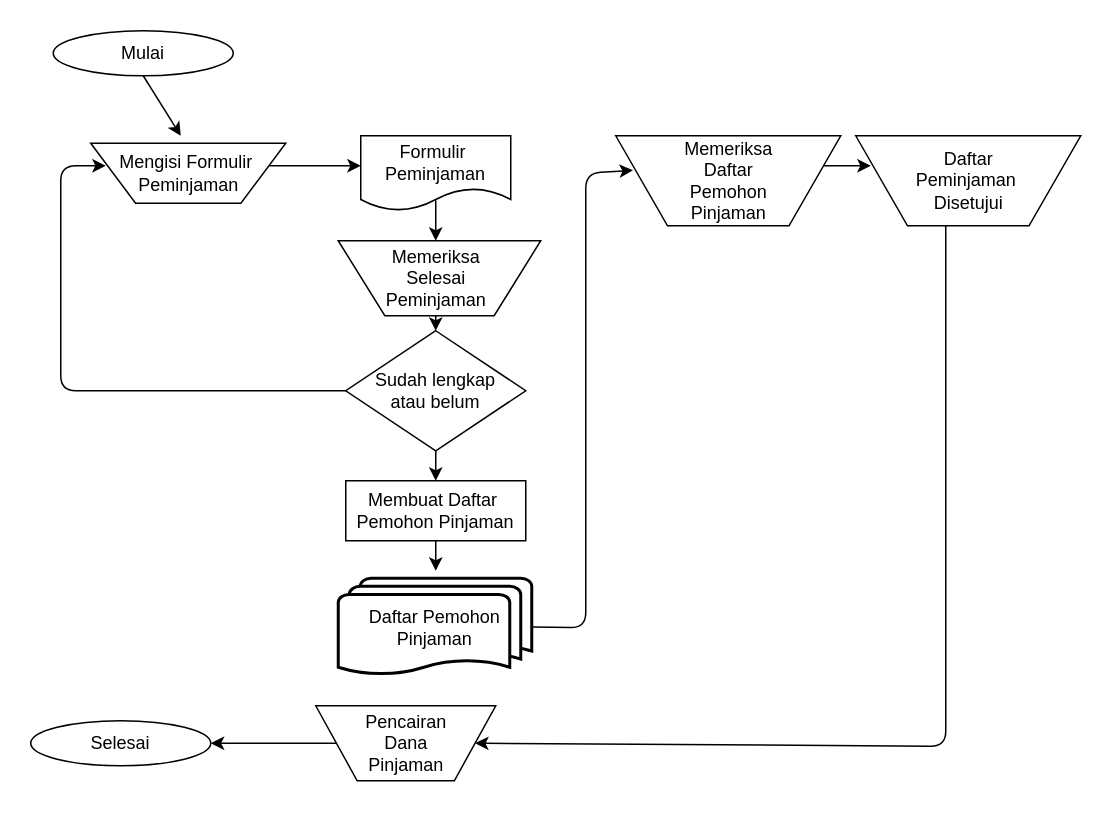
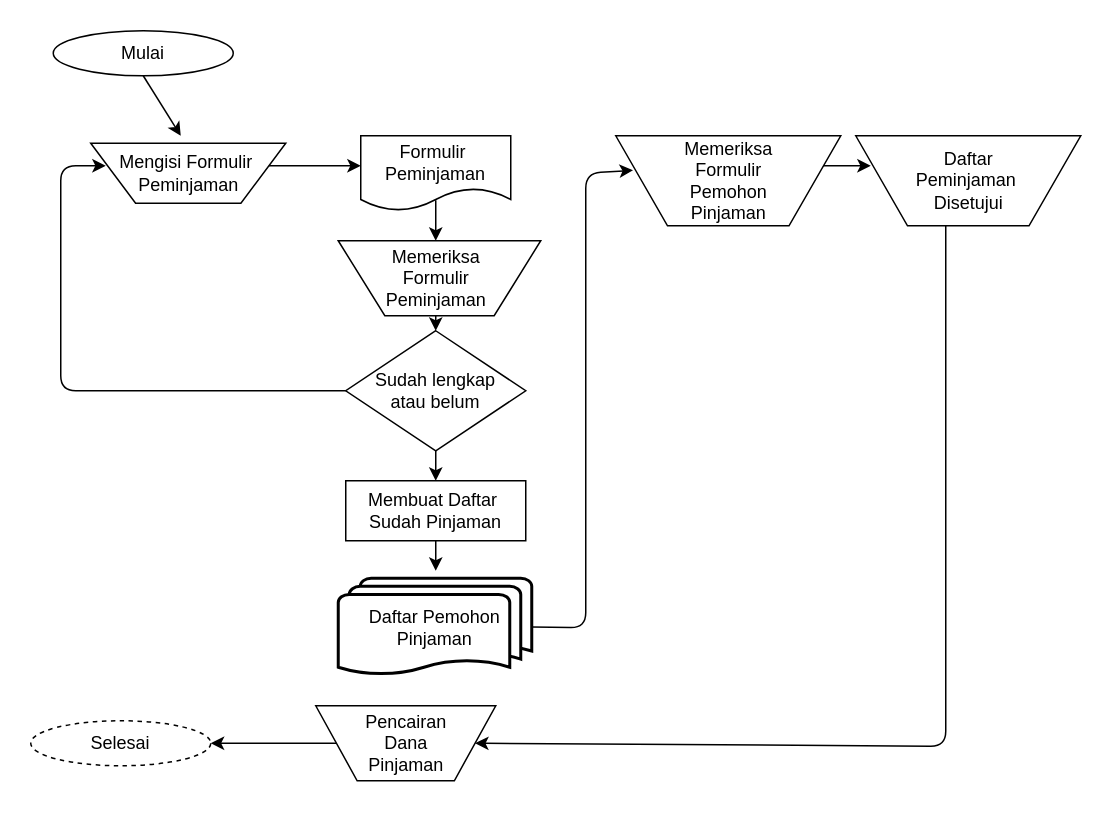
node "Memeriksa Daftar Pemohon Pinjaman": label "Memeriksa Daftar Pemohon Pinjaman" -> "Memeriksa Formulir Pemohon Pinjaman"
node "Memeriksa Selesai Peminjaman": label "Memeriksa Selesai Peminjaman" -> "Memeriksa Formulir Peminjaman"
node "Membuat Daftar Pemohon Pinjaman": label "Membuat Daftar Pemohon Pinjaman" -> "Membuat Daftar Sudah Pinjaman"
node "Selesai": style solid -> dashed
